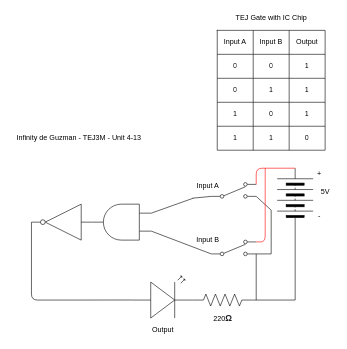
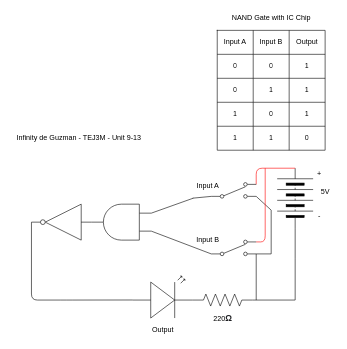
node "TEJ Gate with IC Chip": label "TEJ Gate with IC Chip" -> "NAND Gate with IC Chip"
node "Infinity de Guzman - TEJ3M - Unit 4-13": label "Infinity de Guzman - TEJ3M - Unit 4-13" -> "Infinity de Guzman - TEJ3M - Unit 9-13"
